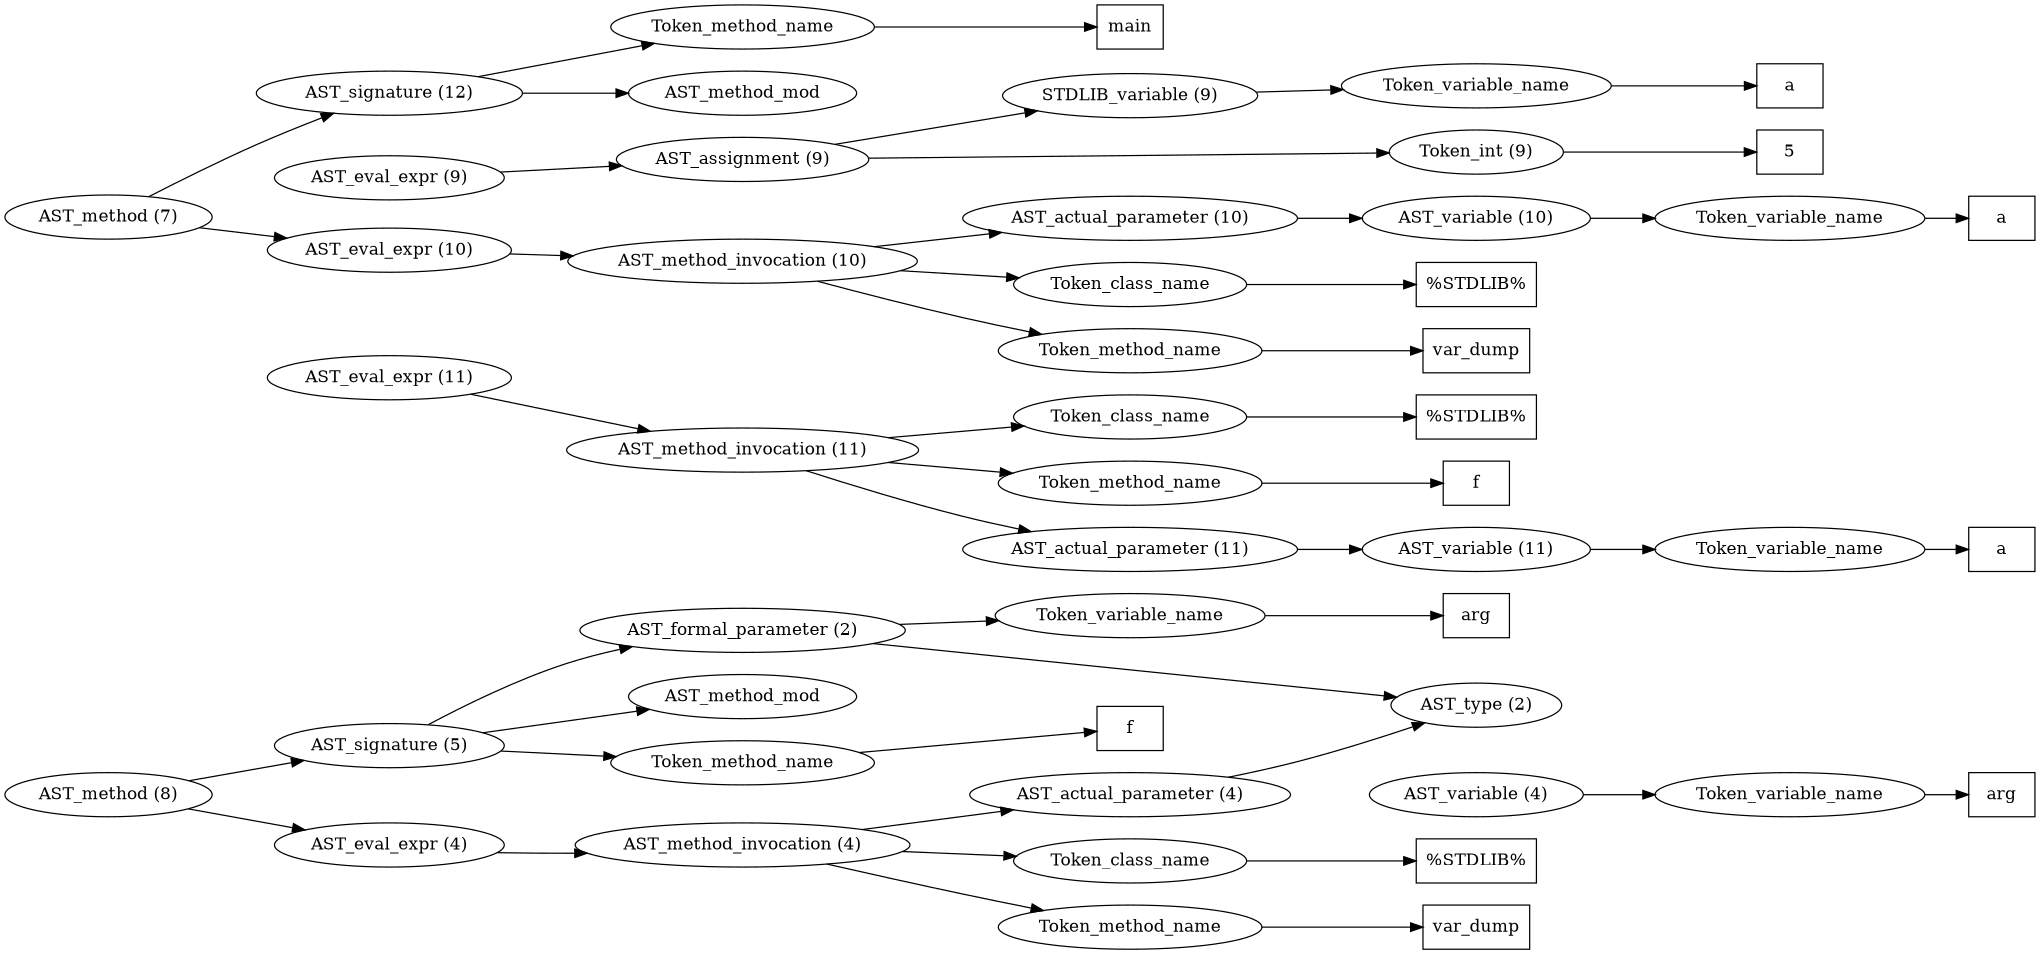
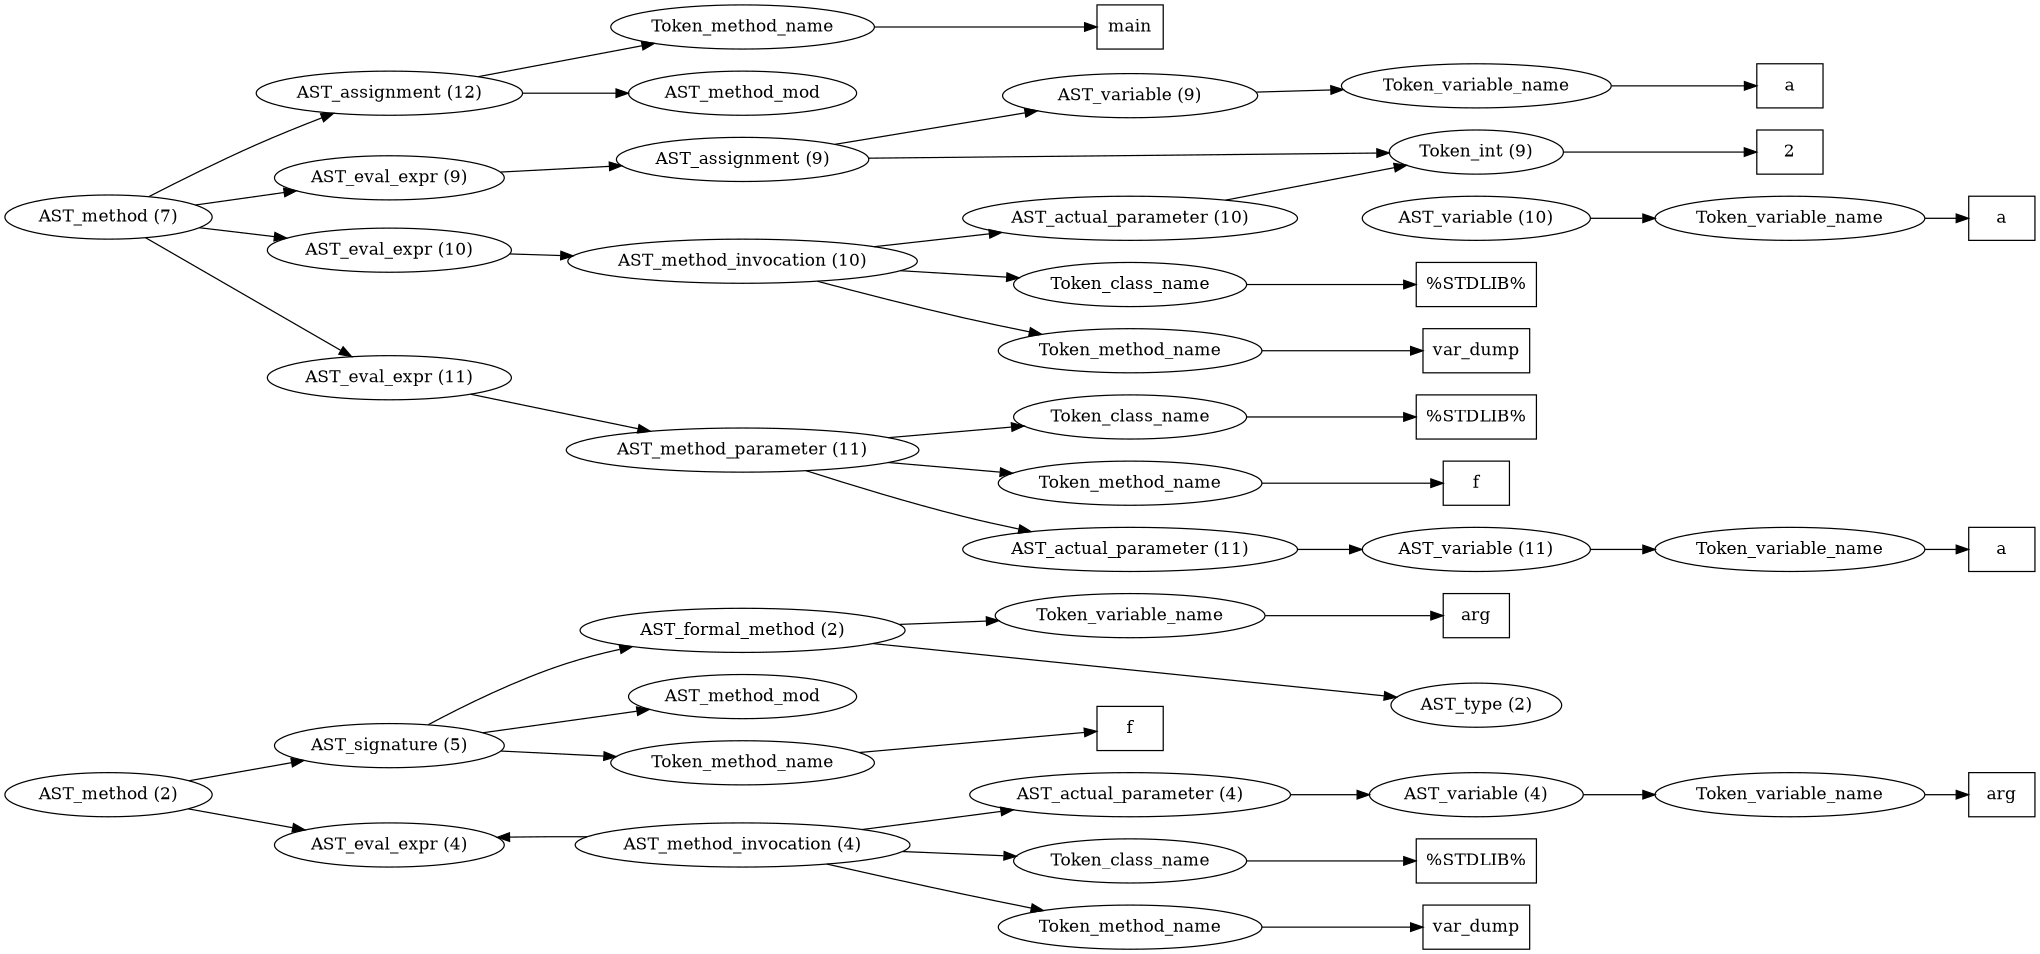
node "AST_signature (12)": label "AST_signature (12)" -> "AST_assignment (12)"
node "STDLIB_variable (9)": label "STDLIB_variable (9)" -> "AST_variable (9)"
node "5": label "5" -> "2"
edge "AST_method (7)" -> "AST_eval_expr (9)": added
edge "AST_actual_parameter (10)" -> "AST_variable (10)": now "AST_actual_parameter (10)" -> "Token_int (9)"
edge "AST_method (7)" -> "AST_eval_expr (11)": added
node "AST_method_invocation (11)": label "AST_method_invocation (11)" -> "AST_method_parameter (11)"
node "AST_formal_parameter (2)": label "AST_formal_parameter (2)" -> "AST_formal_method (2)"
edge "AST_actual_parameter (4)" -> "AST_type (2)": now "AST_actual_parameter (4)" -> "AST_variable (4)"
node "AST_method (8)": label "AST_method (8)" -> "AST_method (2)"
edge "AST_eval_expr (4)" -> "AST_method_invocation (4)": reversed
